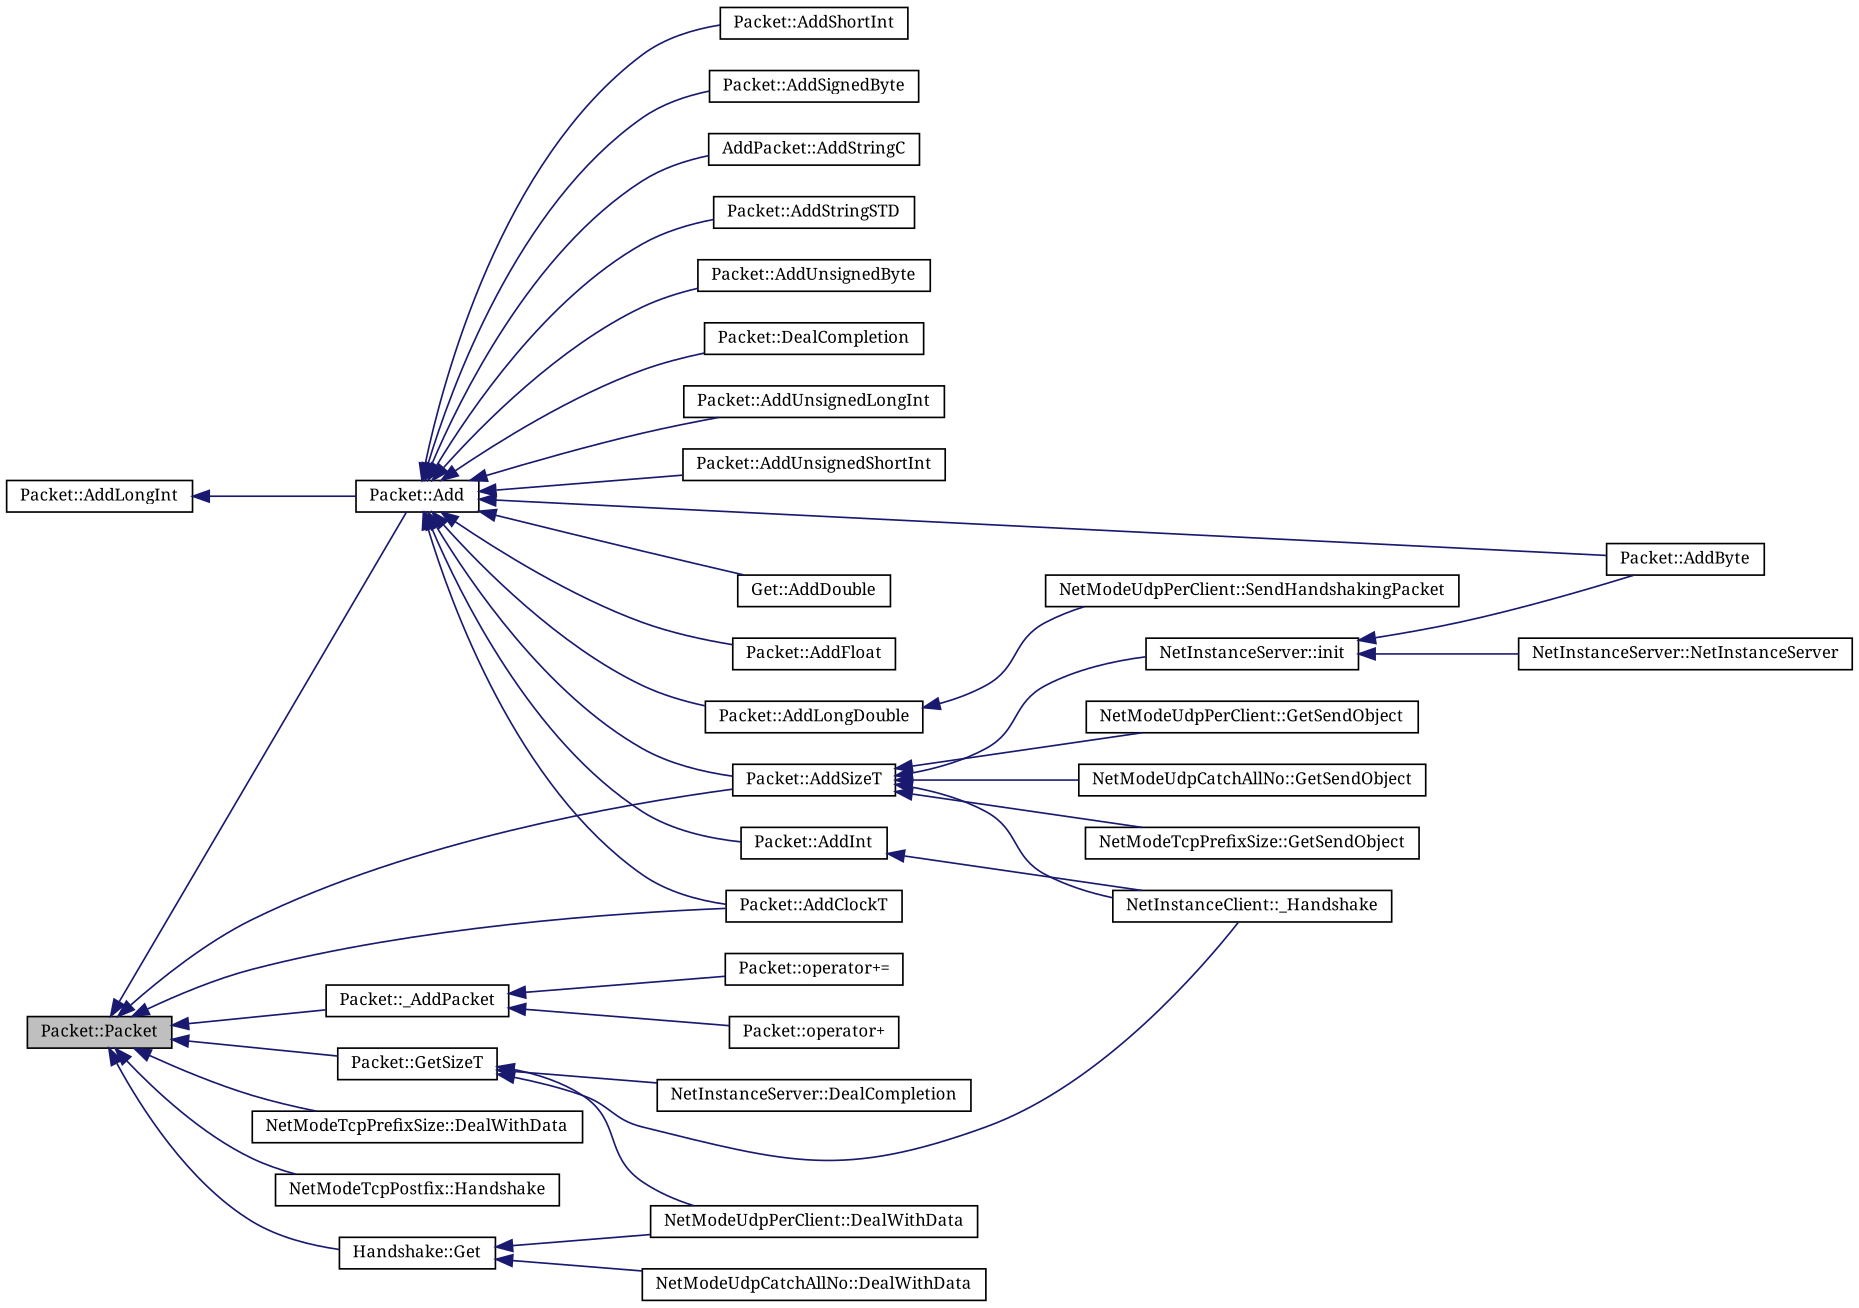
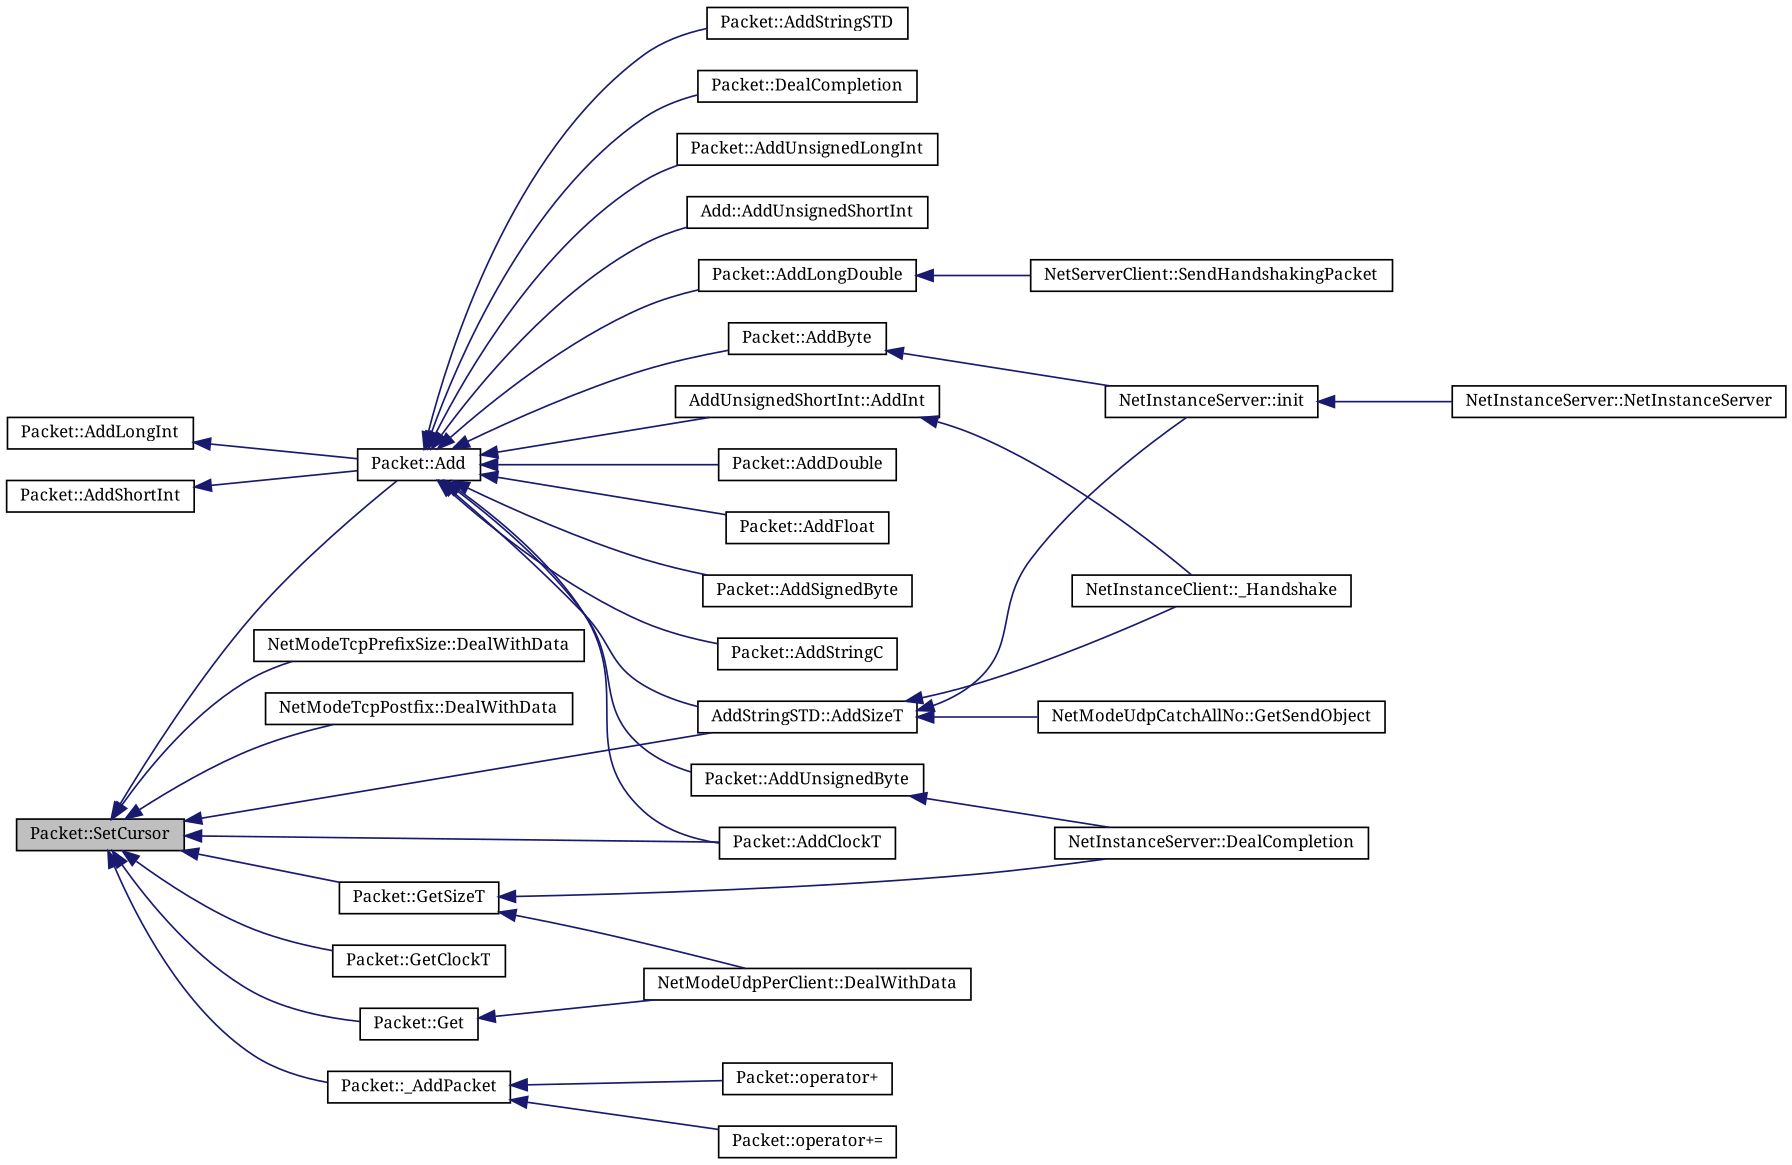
node "AddPacket::AddStringC": label "AddPacket::AddStringC" -> "Packet::AddStringC"
edge "Packet::AddShortInt" -> "Packet::Add": reversed
node "Packet::AddUnsignedShortInt": label "Packet::AddUnsignedShortInt" -> "Add::AddUnsignedShortInt"
node "Get::AddDouble": label "Get::AddDouble" -> "Packet::AddDouble"
node "NetModeUdpPerClient::SendHandshakingPacket": label "NetModeUdpPerClient::SendHandshakingPacket" -> "NetServerClient::SendHandshakingPacket"
edge "Packet::AddByte" -> "NetInstanceServer::init": reversed
node "NetModeUdpPerClient::GetSendObject": removed
node "Packet::AddSizeT": label "Packet::AddSizeT" -> "AddStringSTD::AddSizeT"
edge "NetInstanceServer::DealCompletion" -> "Packet::AddUnsignedByte": added
node "Packet::AddInt": label "Packet::AddInt" -> "AddUnsignedShortInt::AddInt"
node "NetModeTcpPrefixSize::GetSendObject": removed
node "Packet::GetClockT": added
node "Packet::Packet": label "Packet::Packet" -> "Packet::SetCursor"
edge "NetInstanceClient::_Handshake" -> "Packet::GetSizeT": removed
node "NetModeTcpPostfix::Handshake": label "NetModeTcpPostfix::Handshake" -> "NetModeTcpPostfix::DealWithData"
node "Handshake::Get": label "Handshake::Get" -> "Packet::Get"
node "NetModeUdpCatchAllNo::DealWithData": removed
